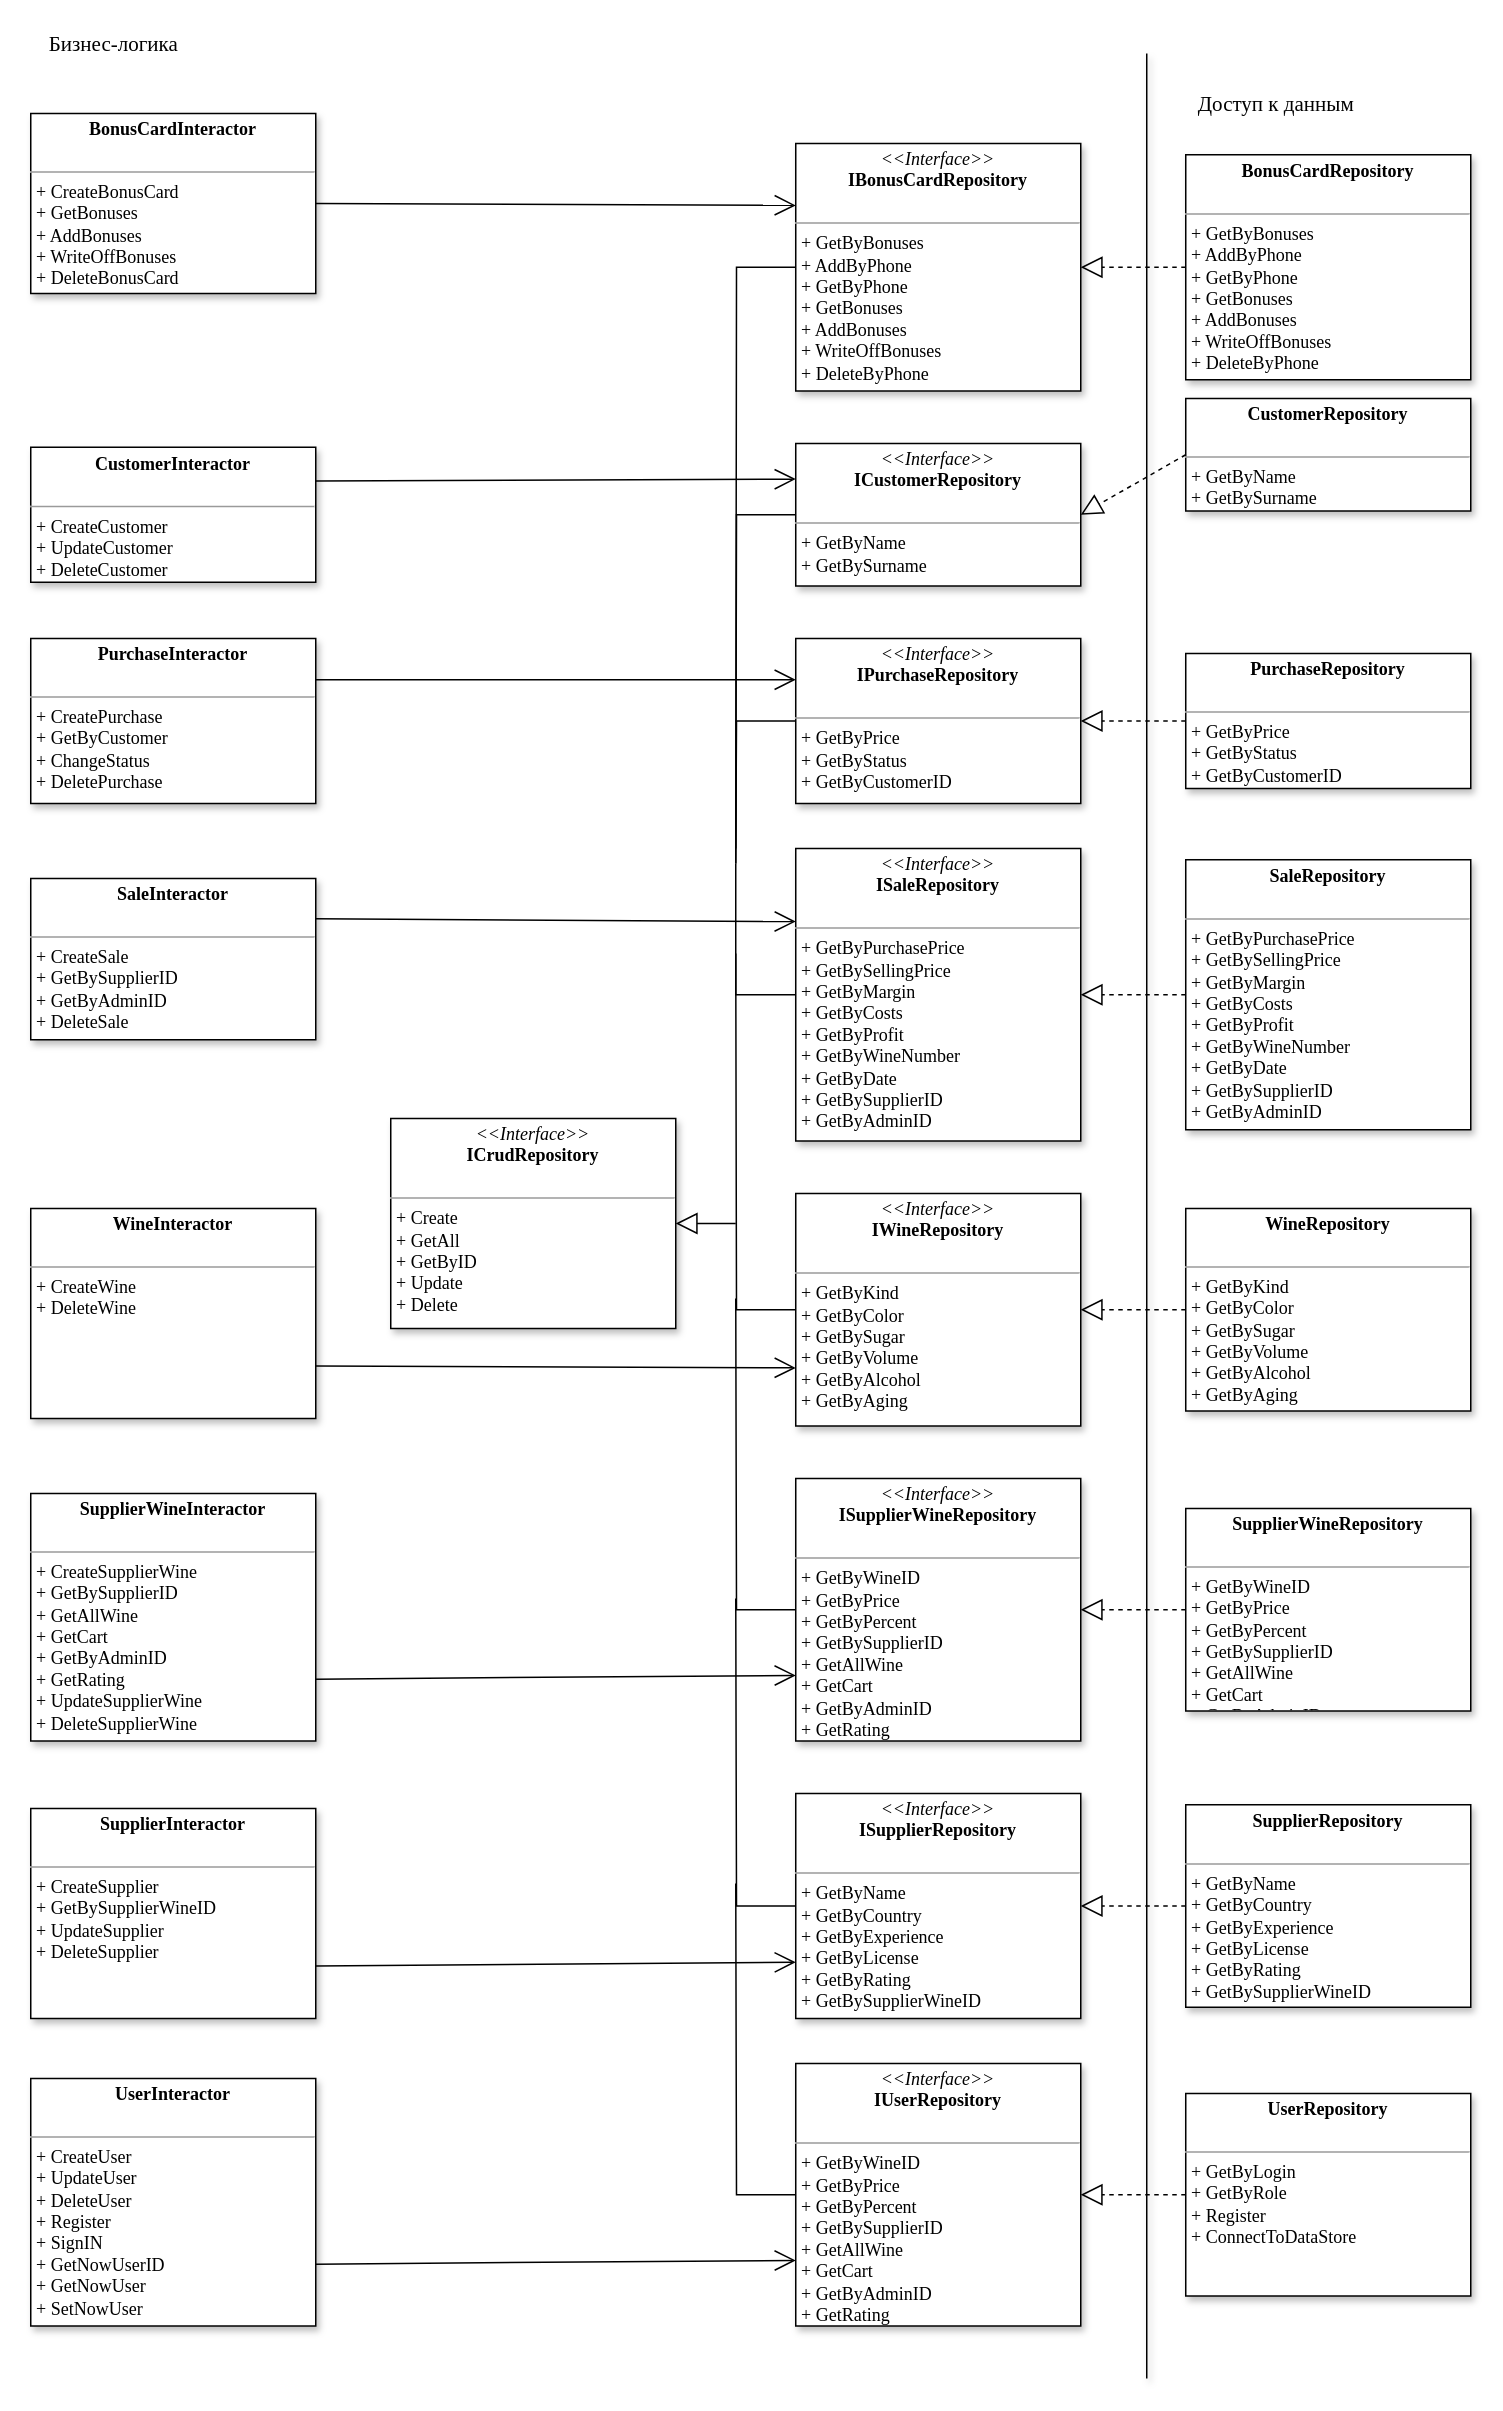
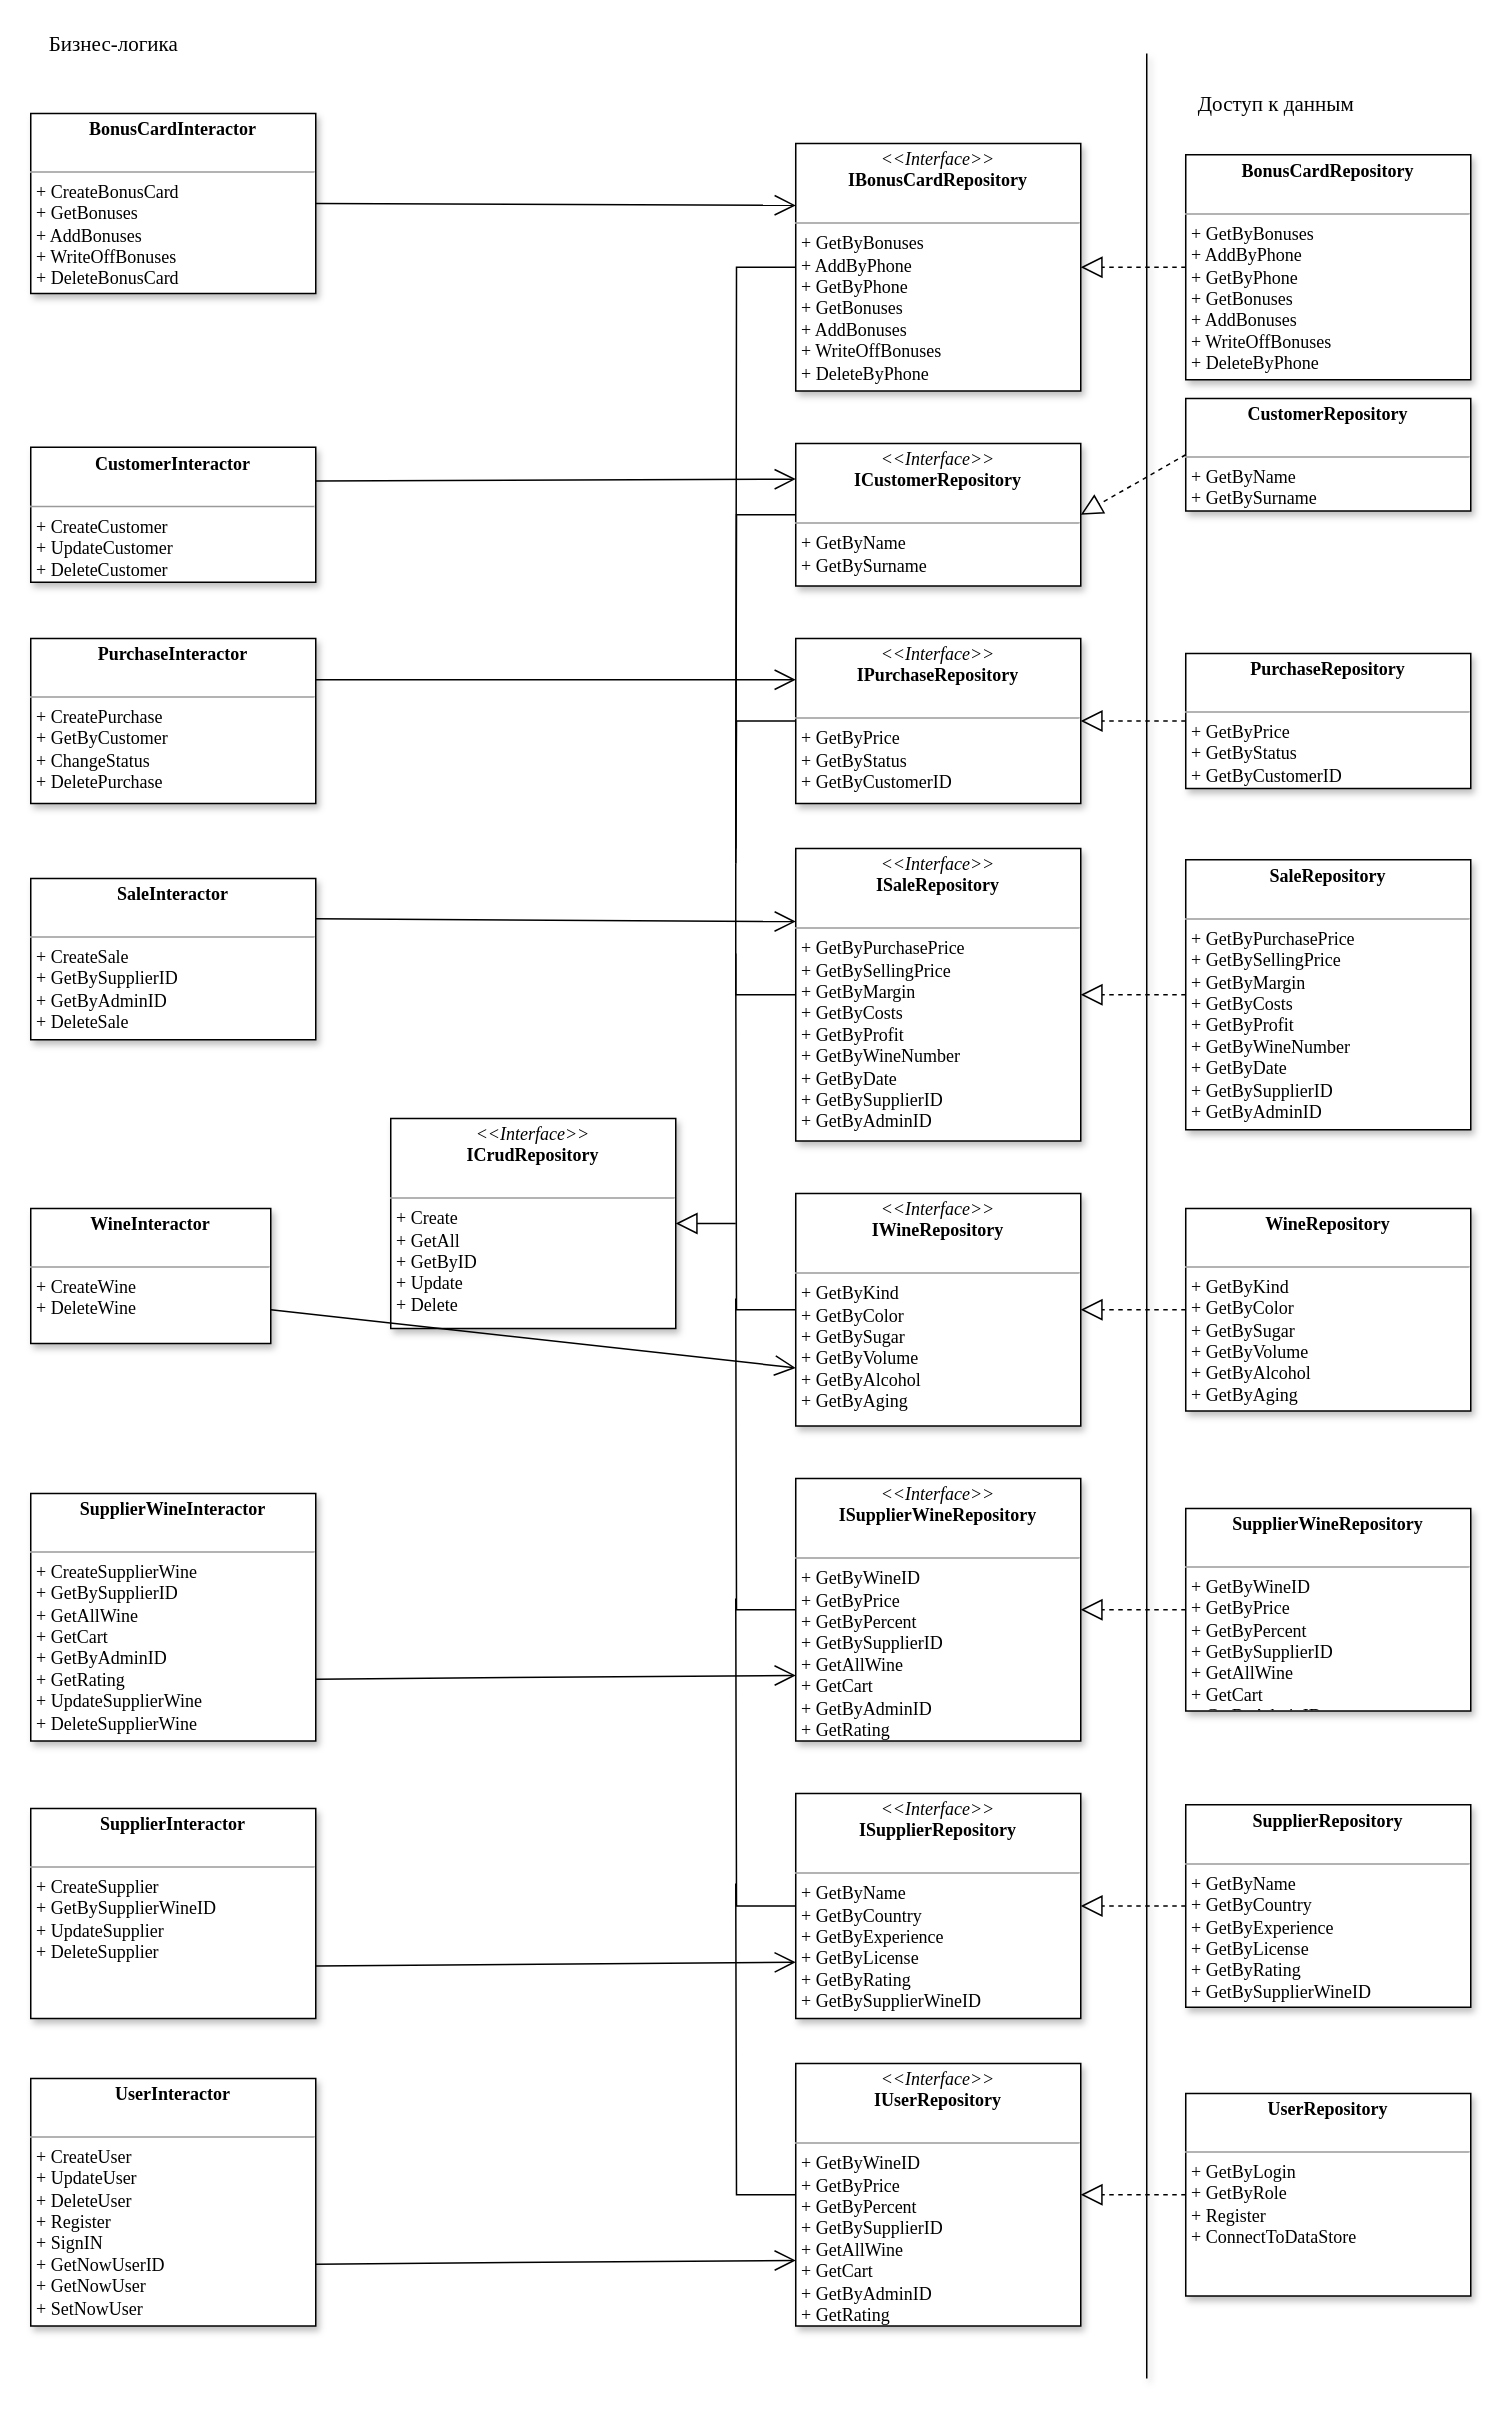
node "WineInteractor + CreateWine + DeleteWine": size 285x210 -> 240x135
